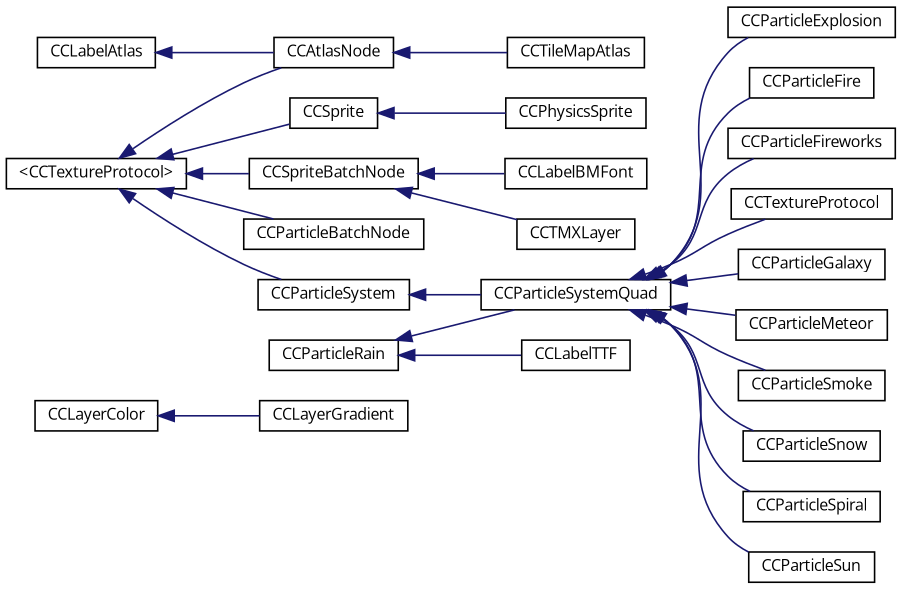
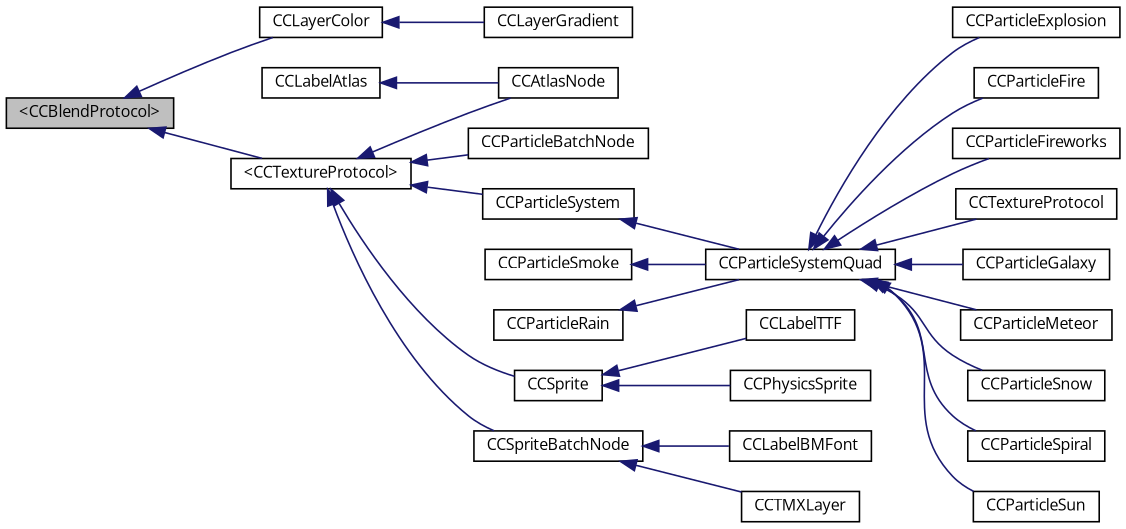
node "CCTileMapAtlas": removed
node "<CCBlendProtocol>": added
edge "CCParticleSmoke" -> "CCParticleSystemQuad": reversed
edge "CCLabelTTF" -> "CCParticleRain": now "CCLabelTTF" -> "CCSprite"
